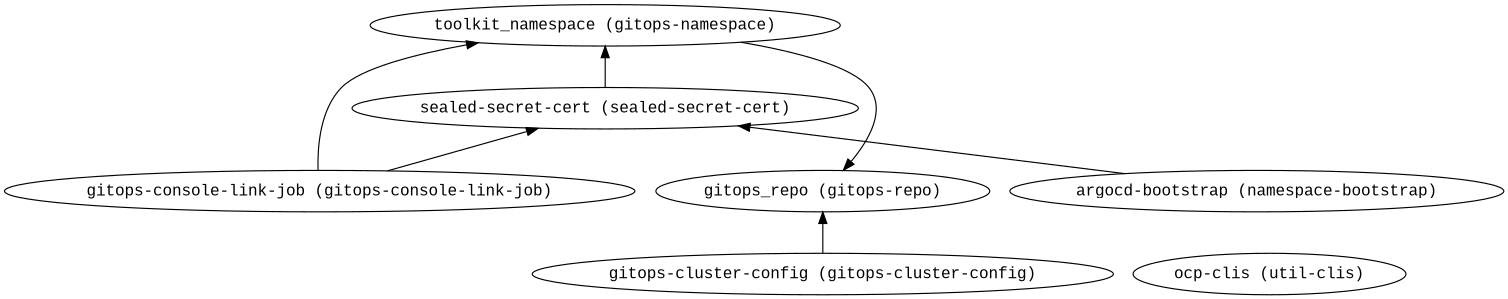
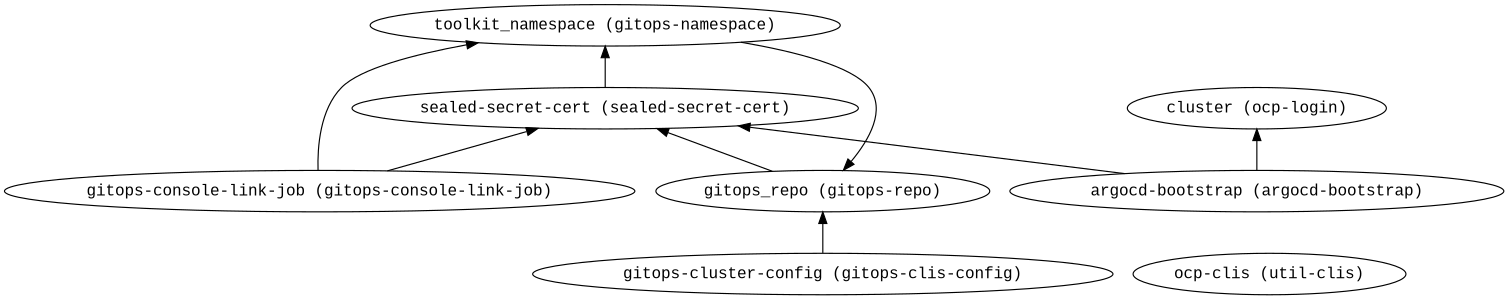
node "cluster (ocp-login)": added
edge "gitops_repo (gitops-repo)" -> "sealed-secret-cert (sealed-secret-cert)": added
node "argocd-bootstrap (namespace-bootstrap)": label "argocd-bootstrap (namespace-bootstrap)" -> "argocd-bootstrap (argocd-bootstrap)"
node "gitops-cluster-config (gitops-cluster-config)": label "gitops-cluster-config (gitops-cluster-config)" -> "gitops-cluster-config (gitops-clis-config)"
